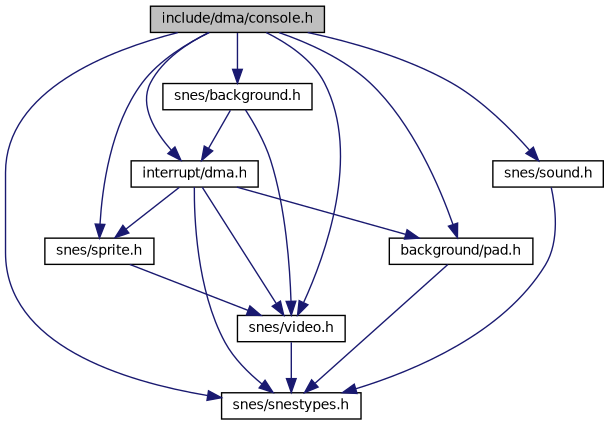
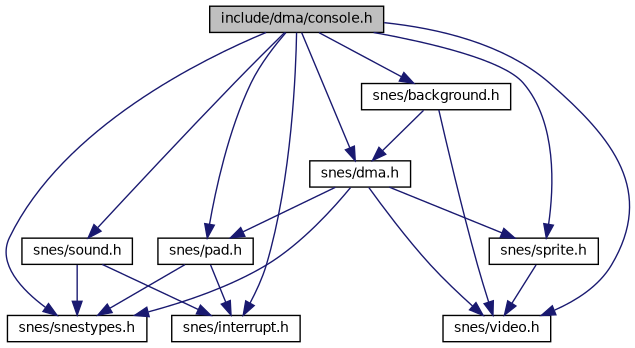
node "interrupt/dma.h": label "interrupt/dma.h" -> "snes/dma.h"
node "background/pad.h": label "background/pad.h" -> "snes/pad.h"
node "snes/interrupt.h": added
edge "snes/video.h" -> "snes/snestypes.h": removed
